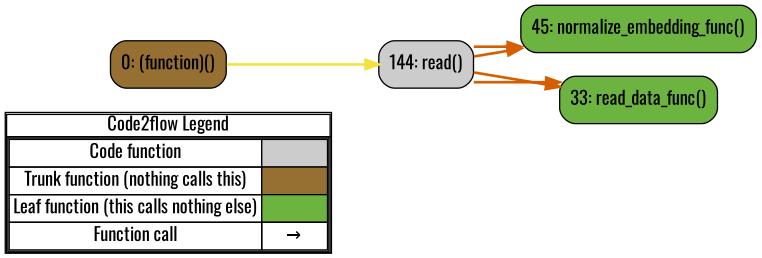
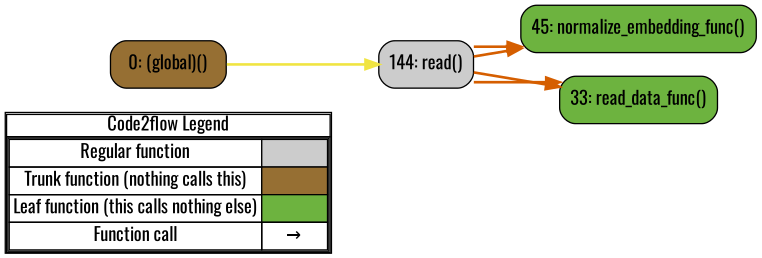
node "0: (function)()": label "0: (function)()" -> "0: (global)()"
node "Code2flow Legend": text "Code function" -> "Regular function"
